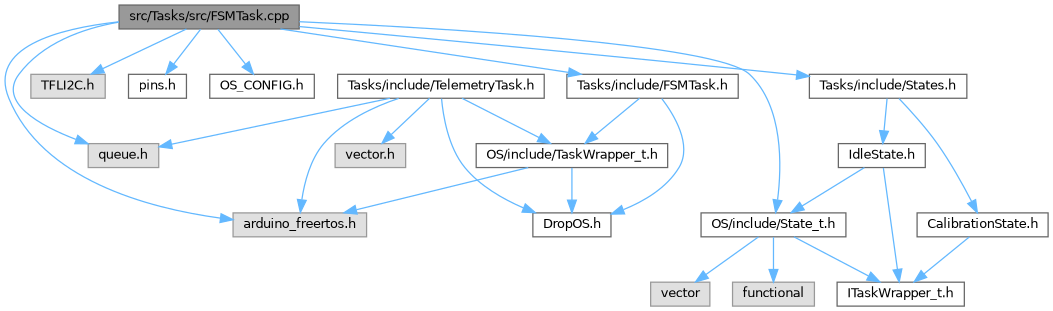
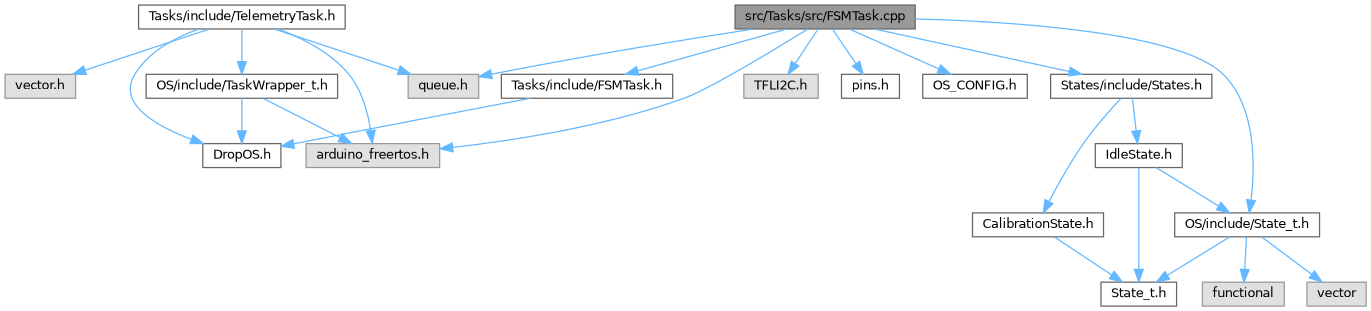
node "Tasks/include/States.h": label "Tasks/include/States.h" -> "States/include/States.h"
edge "Tasks/include/FSMTask.h" -> "OS/include/TaskWrapper_t.h": removed
node "ITaskWrapper_t.h": label "ITaskWrapper_t.h" -> "State_t.h"
